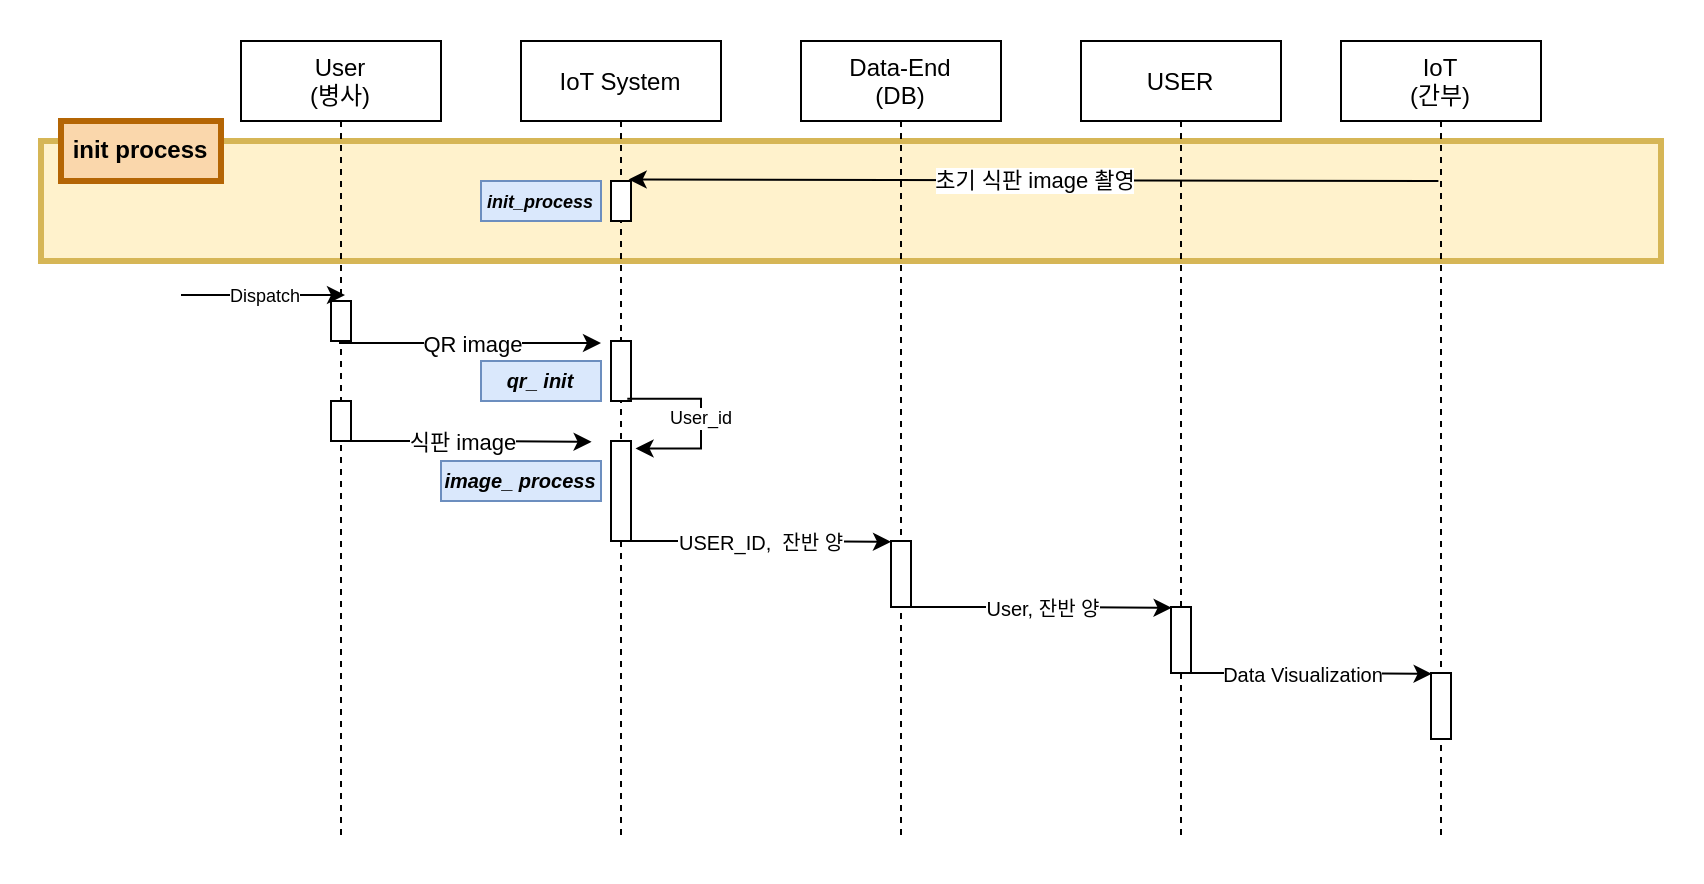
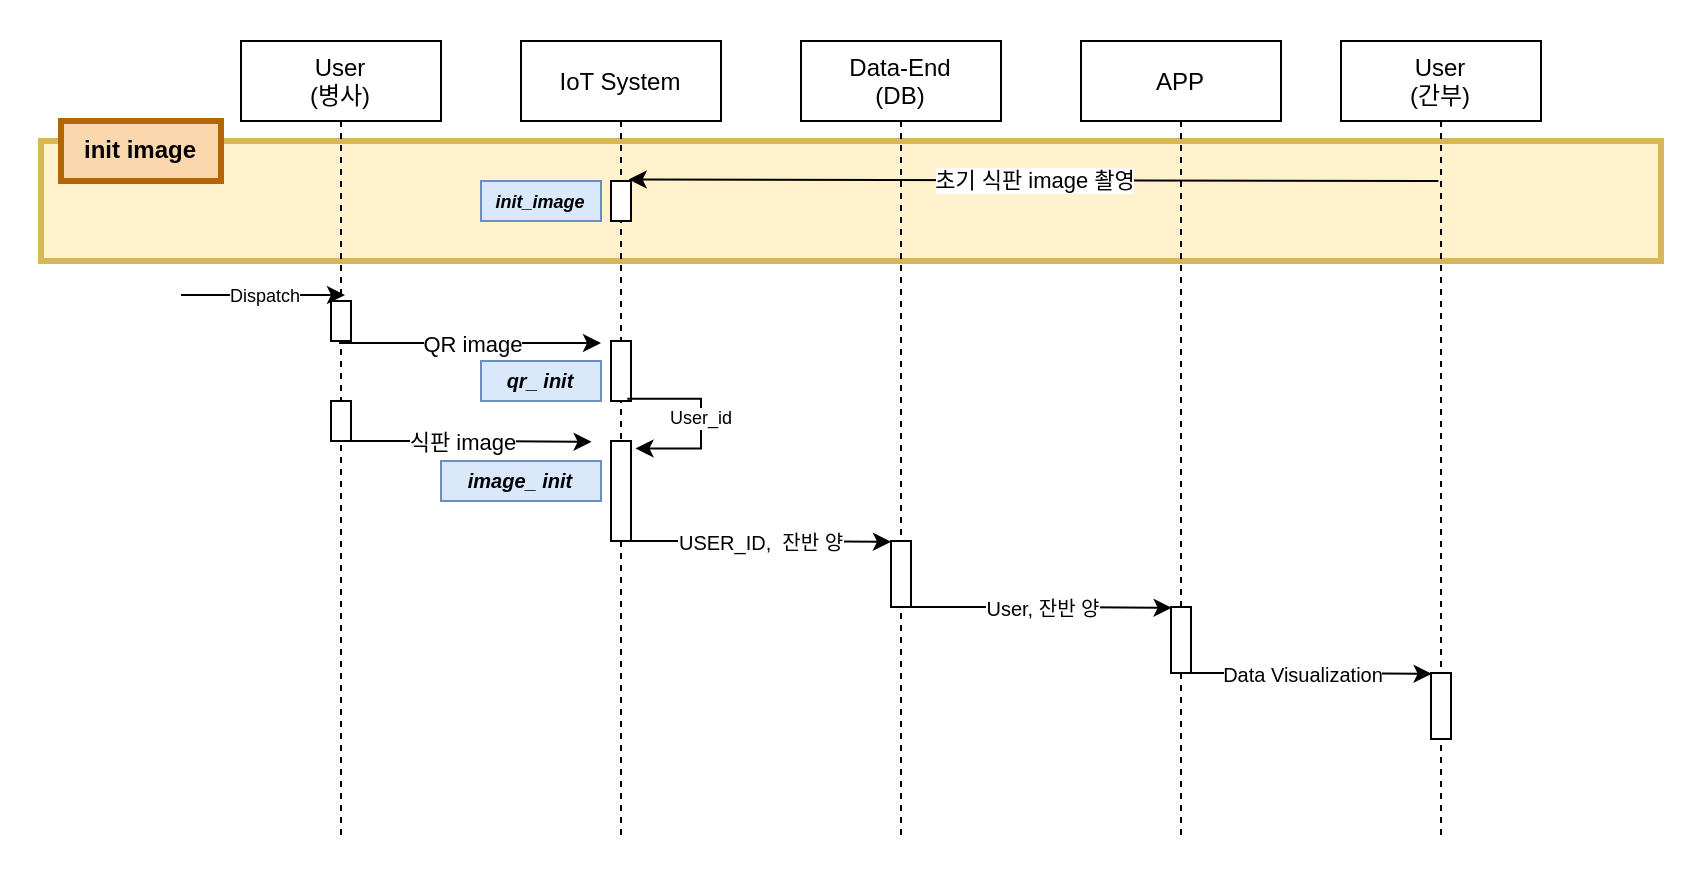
node "IoT (간부)": label "IoT (간부)" -> "User (간부)"
node "USER": label "USER" -> "APP"
node "init process": label "init process" -> "init image"
node "init_process": label "init_process" -> "init_image"
node "image_ process": label "image_ process" -> "image_ init"
